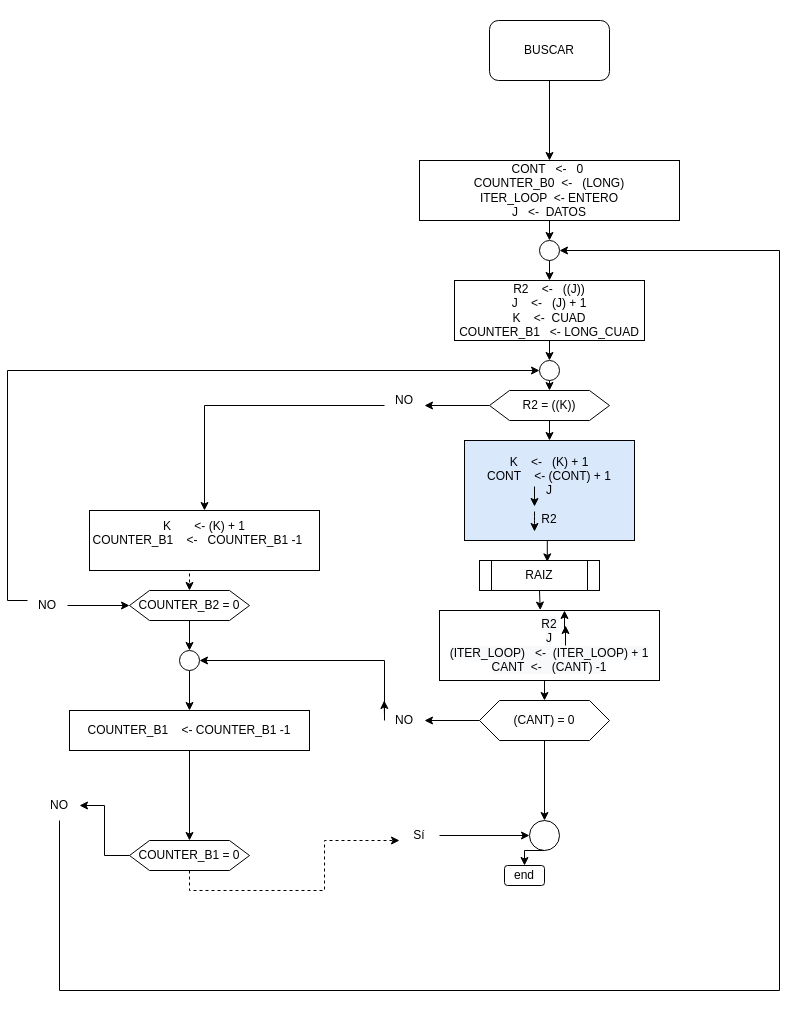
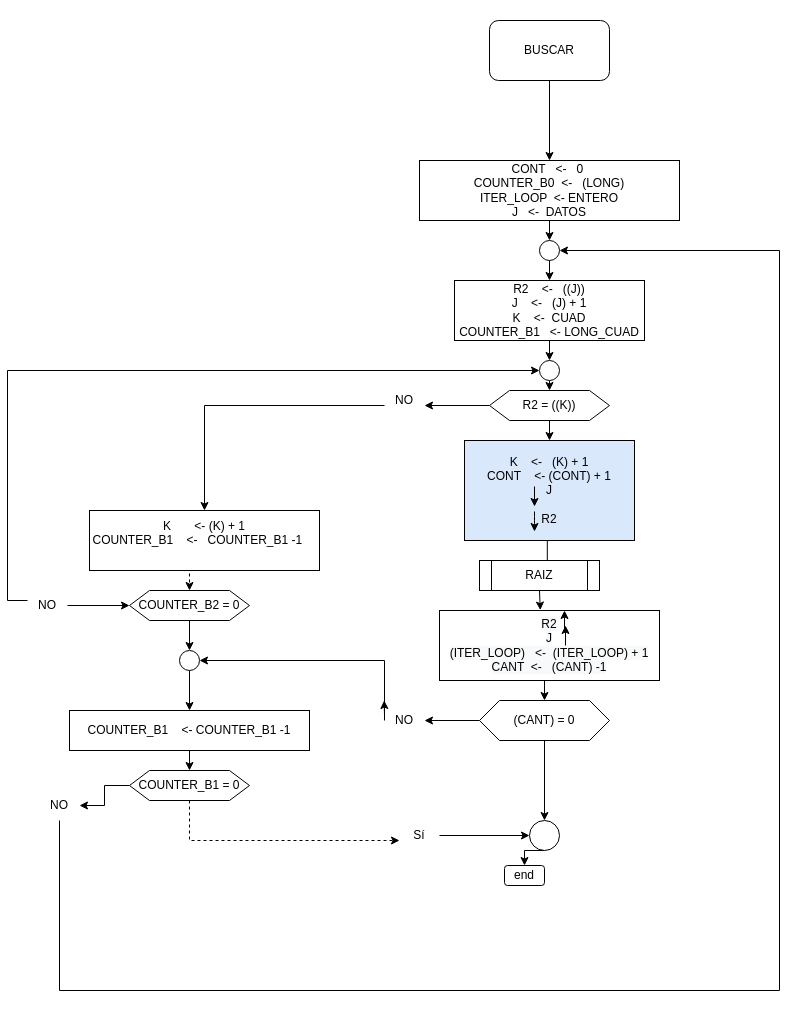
edge "K <- (K) + 1 CONT <- (CONT) + 1 J R2" -> "RAIZ": arrowhead classic -> none
node "COUNTER_B1 = 0": moved (190, 856) -> (190, 786)
